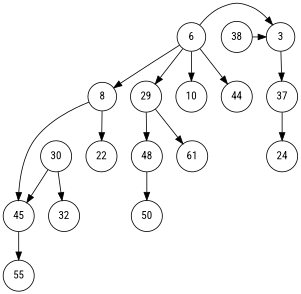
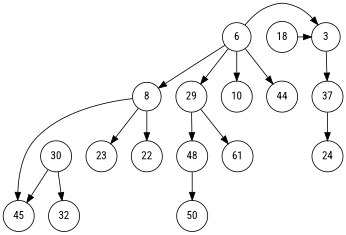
node "38": label "38" -> "18"
node "23": added
node "55": removed
